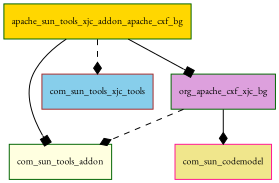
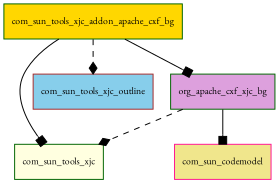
node "apache_sun_tools_xjc_addon_apache_cxf_bg": label "apache_sun_tools_xjc_addon_apache_cxf_bg" -> "com_sun_tools_xjc_addon_apache_cxf_bg"
node "com_sun_tools_xjc_tools": label "com_sun_tools_xjc_tools" -> "com_sun_tools_xjc_outline"
edge "org_apache_cxf_xjc_bg" -> "com_sun_codemodel": arrowhead diamond -> box
node "com_sun_tools_addon": label "com_sun_tools_addon" -> "com_sun_tools_xjc"
